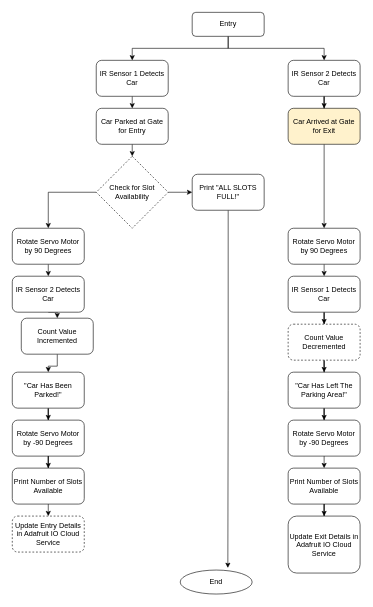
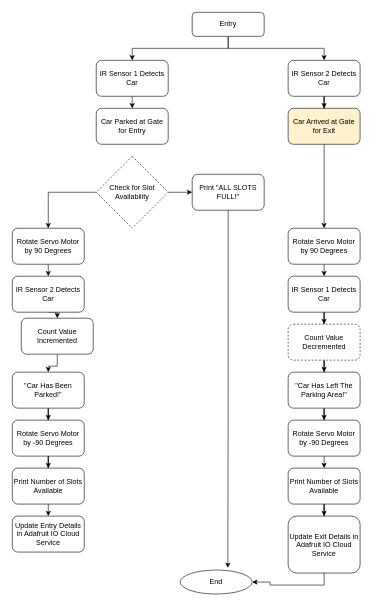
edge "Car Parked at Gate for Entry" -> "Check for Slot Availability": removed
node "Update Entry Details in Adafruit IO Cloud Service": style dashed -> solid
edge "Update Exit Details in Adafruit IO Cloud Service" -> "End": added
